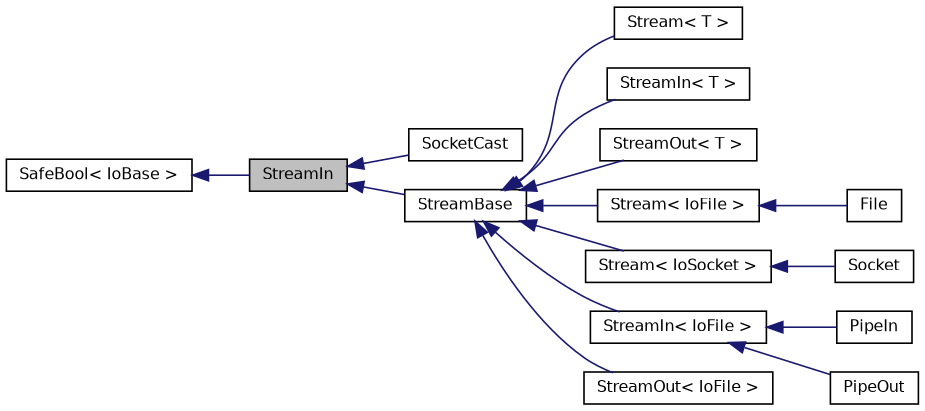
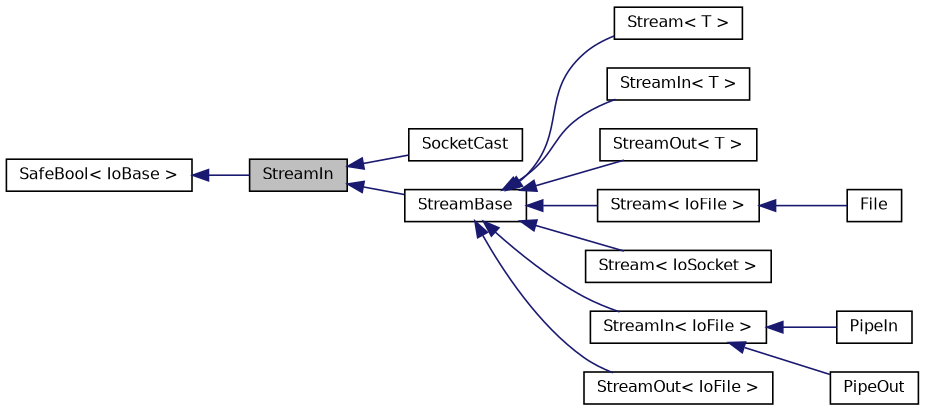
node "Socket": removed
